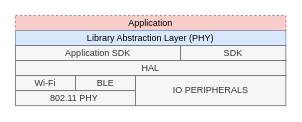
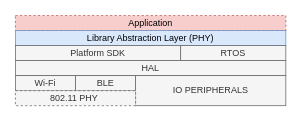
node "Application SDK": label "Application SDK" -> "Platform SDK"
node "SDK": label "SDK" -> "RTOS"
node "802.11 PHY": style solid -> dashed
